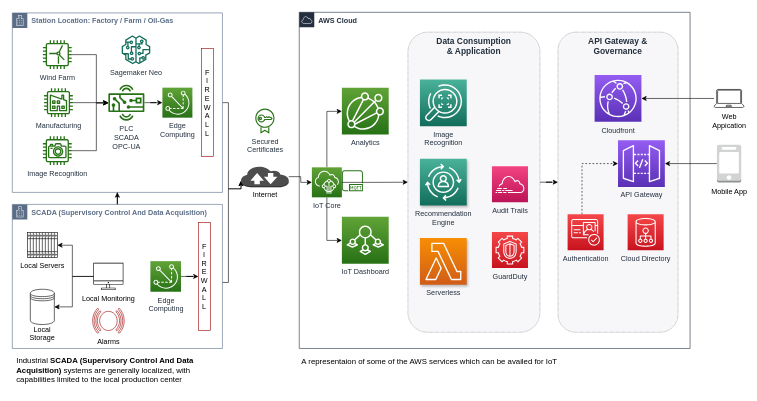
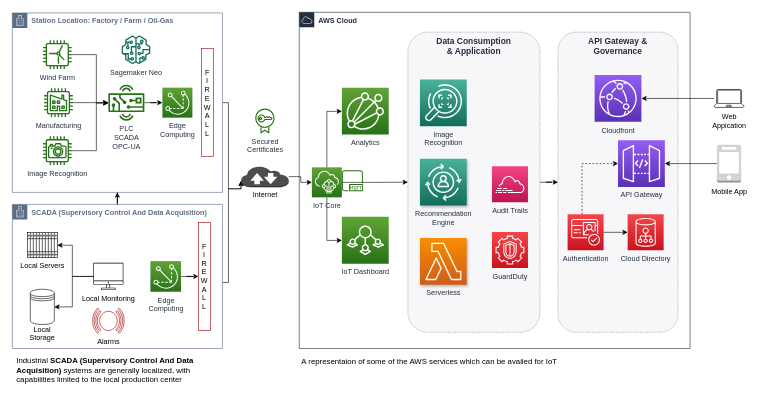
edge "Authentication" -> "Cloud Directory": added
